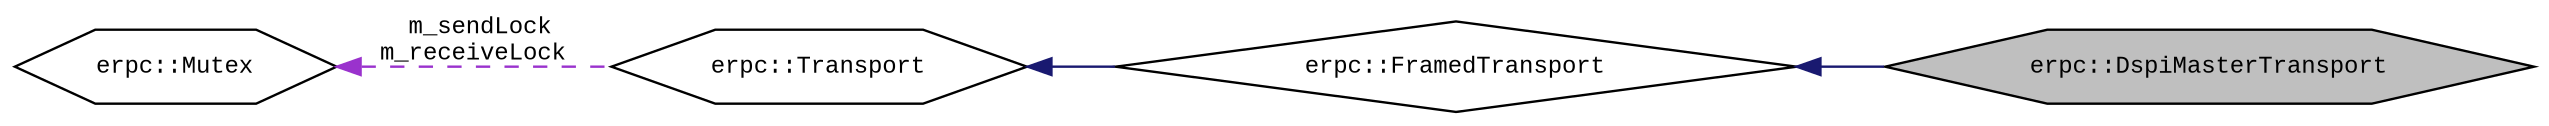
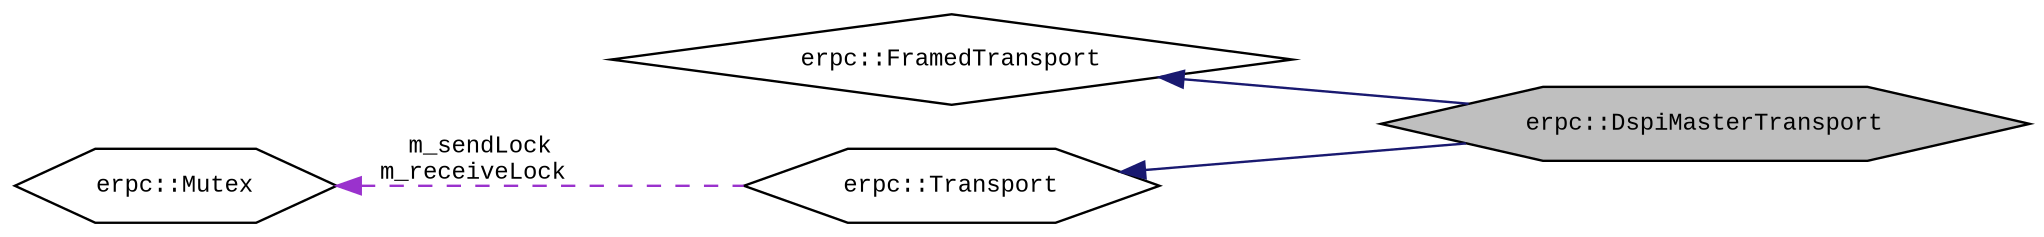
edge "erpc::FramedTransport" -> "erpc::Transport": now "erpc::DspiMasterTransport" -> "erpc::Transport"
